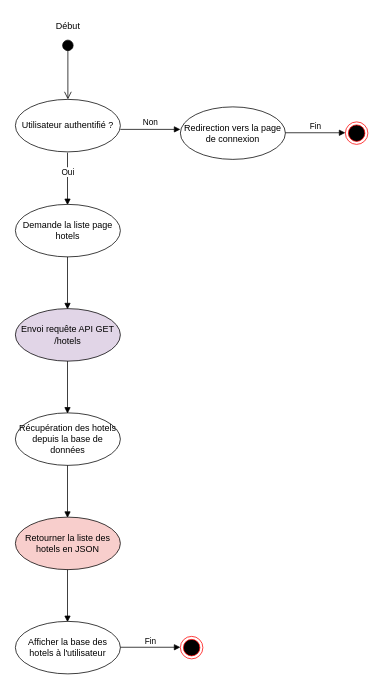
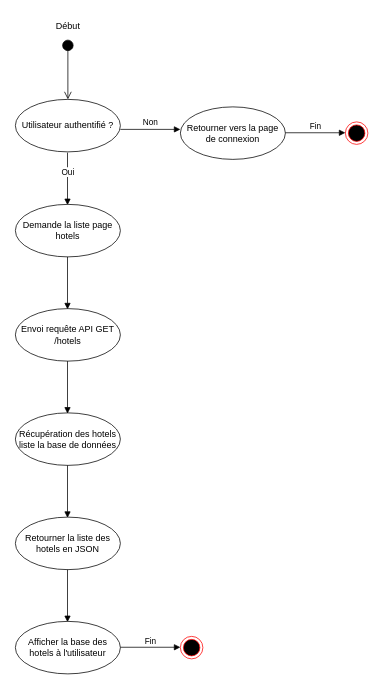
node "Redirection vers la page de connexion": label "Redirection vers la page de connexion" -> "Retourner vers la page de connexion"
node "Envoi requête API GET /hotels": fillcolor #e1d5e7 -> #ffffff
node "Récupération des hotels depuis la base de données": label "Récupération des hotels depuis la base de données" -> "Récupération des hotels liste la base de données"
node "Retourner la liste des hotels en JSON": fillcolor #f8cecc -> #ffffff
